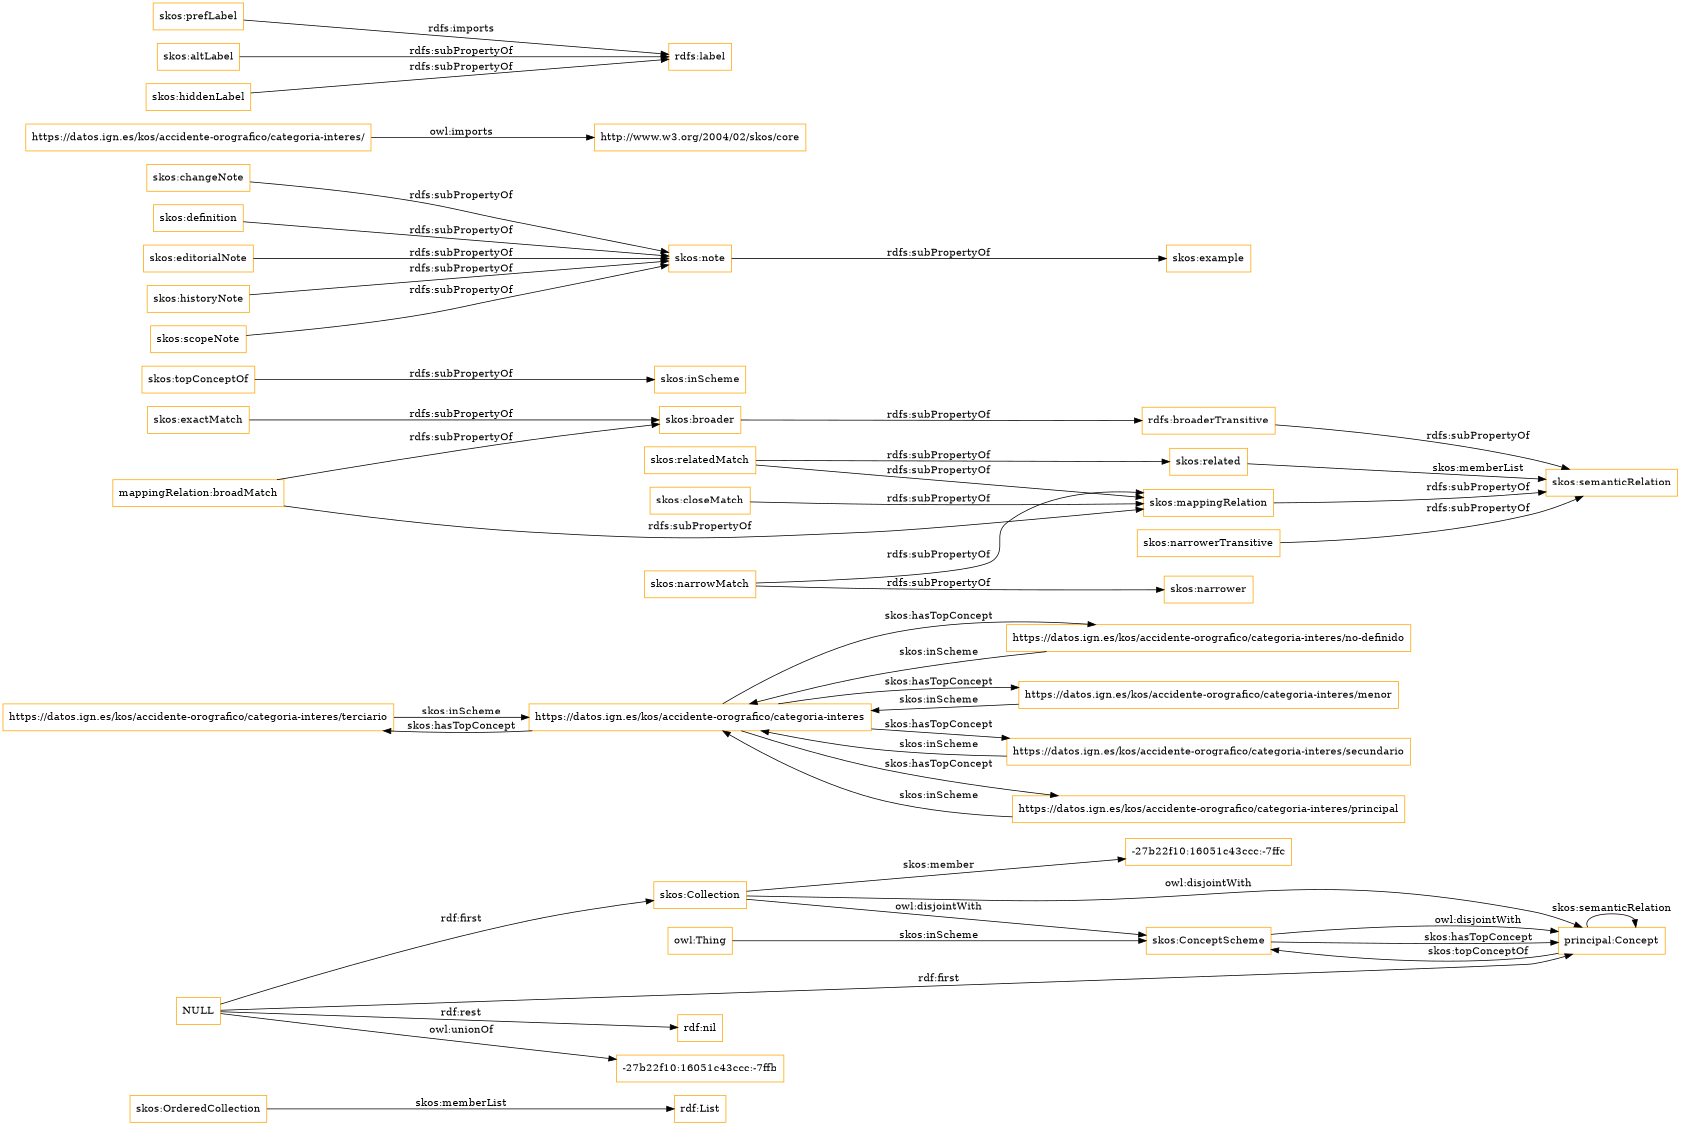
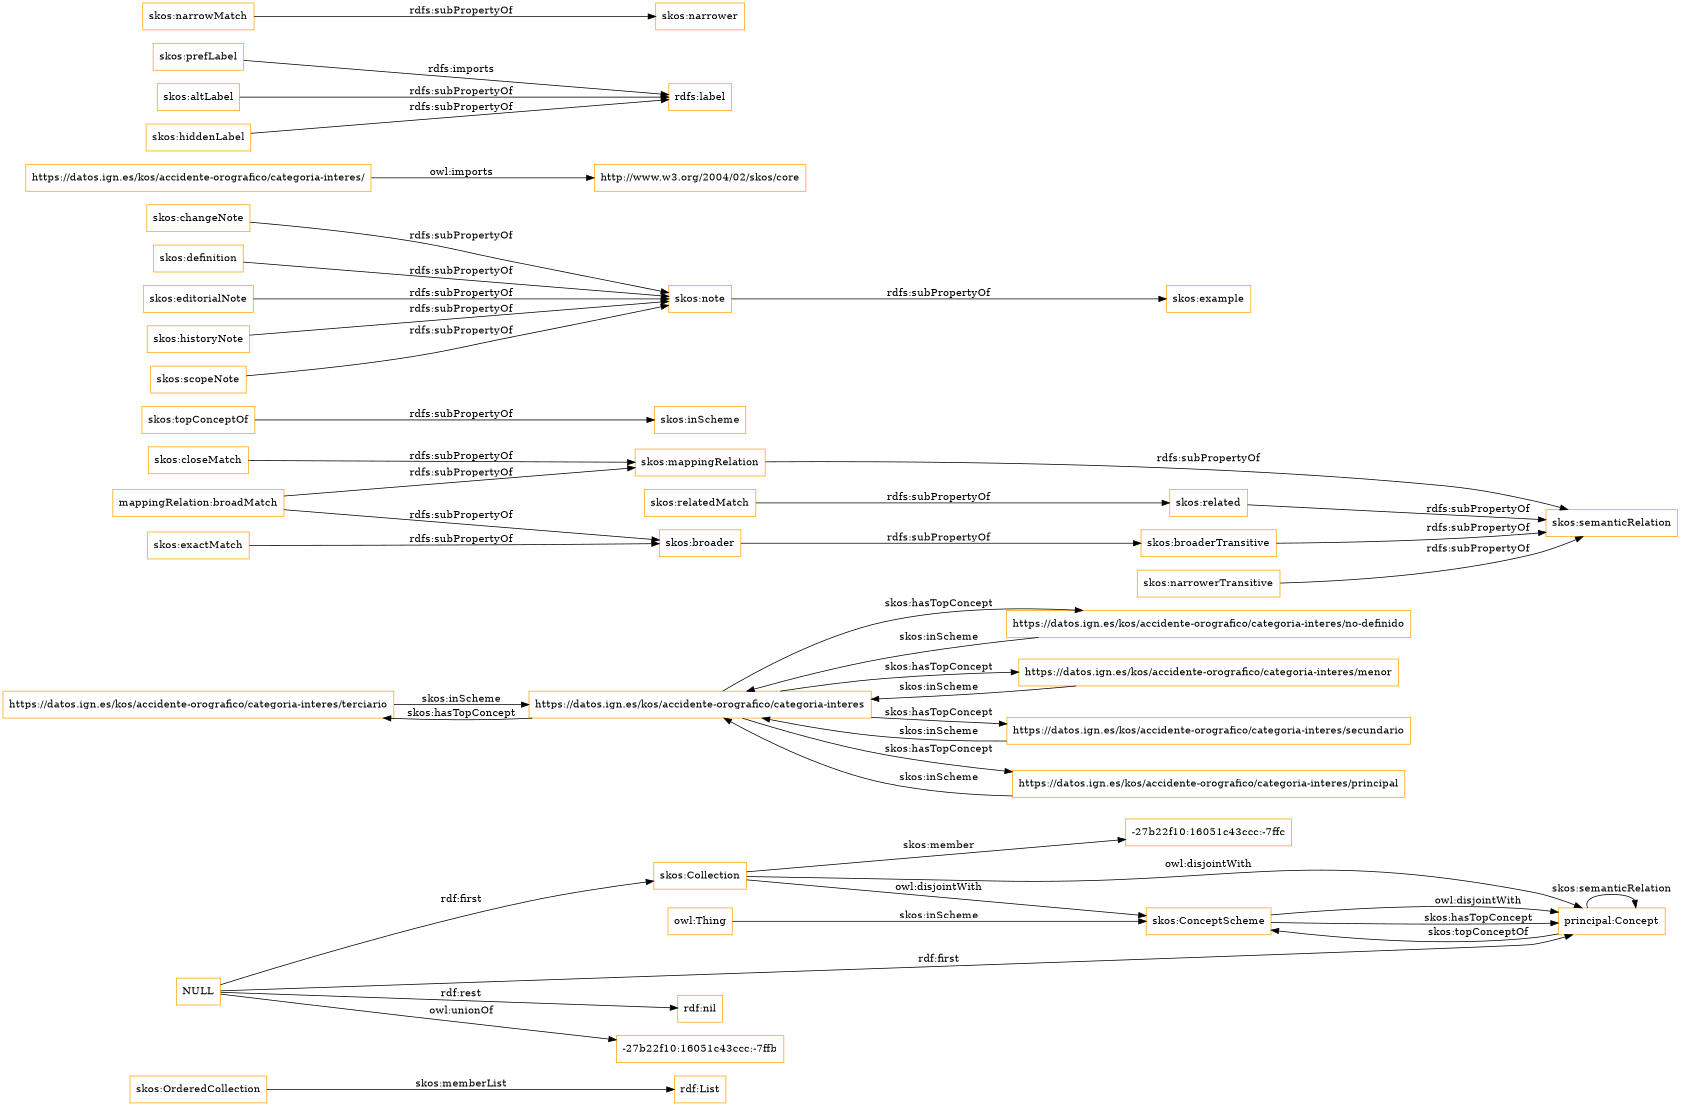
node "rdfs:broaderTransitive": label "rdfs:broaderTransitive" -> "skos:broaderTransitive"
edge "skos:related" -> "skos:semanticRelation": label "skos:memberList" -> "rdfs:subPropertyOf"
edge "skos:relatedMatch" -> "skos:mappingRelation": removed, label "rdfs:subPropertyOf"
edge "skos:narrowMatch" -> "skos:mappingRelation": removed, label "rdfs:subPropertyOf"
